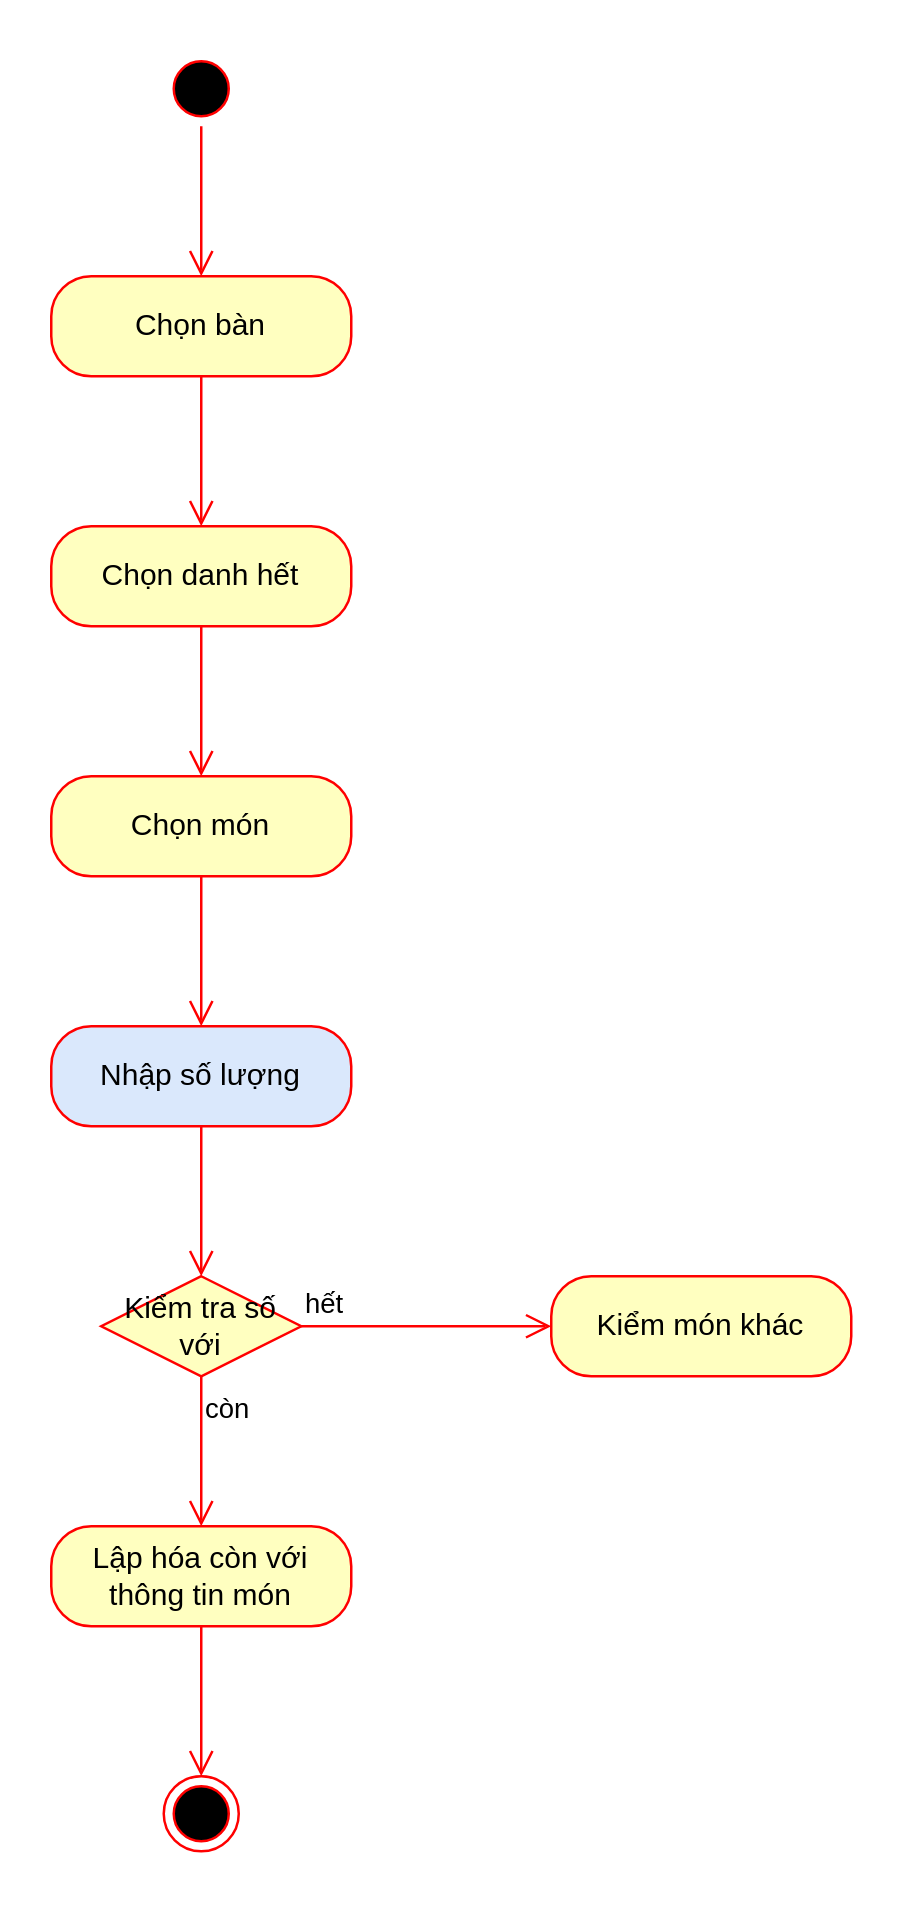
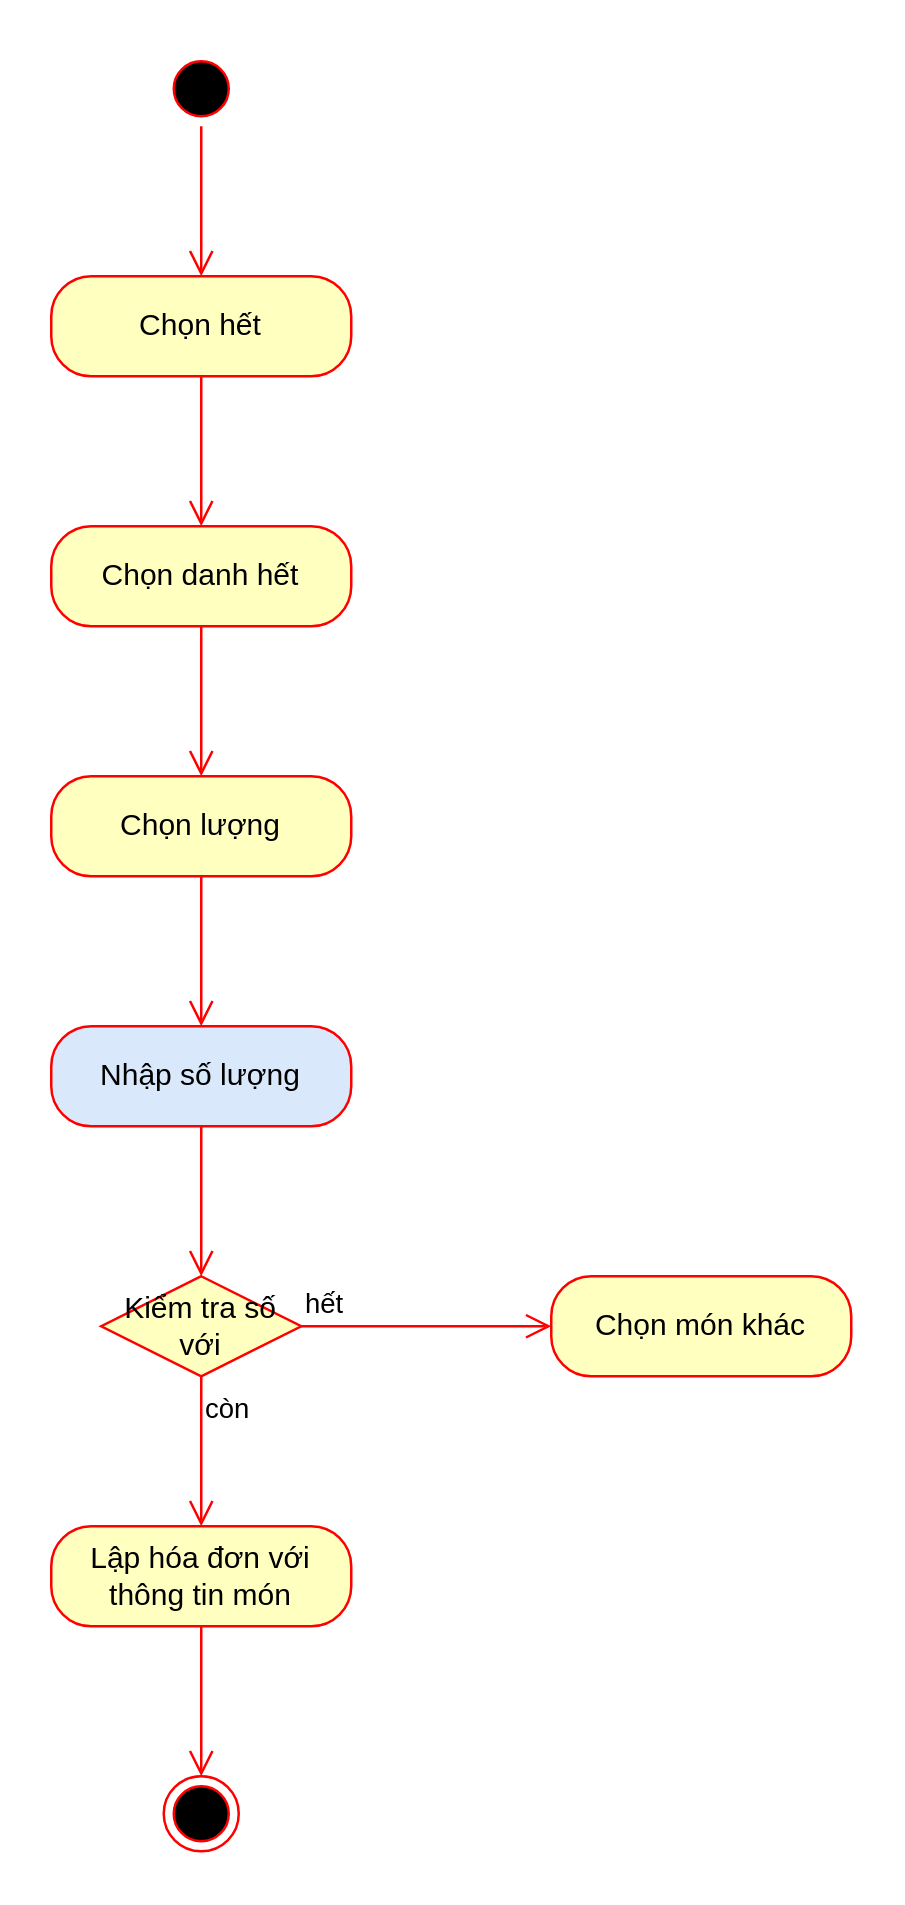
node "Chọn bàn": label "Chọn bàn" -> "Chọn hết"
node "Chọn món": label "Chọn món" -> "Chọn lượng"
node "Kiểm món khác": label "Kiểm món khác" -> "Chọn món khác"
node "Lập hóa còn với thông tin món": label "Lập hóa còn với thông tin món" -> "Lập hóa đơn với thông tin món"
